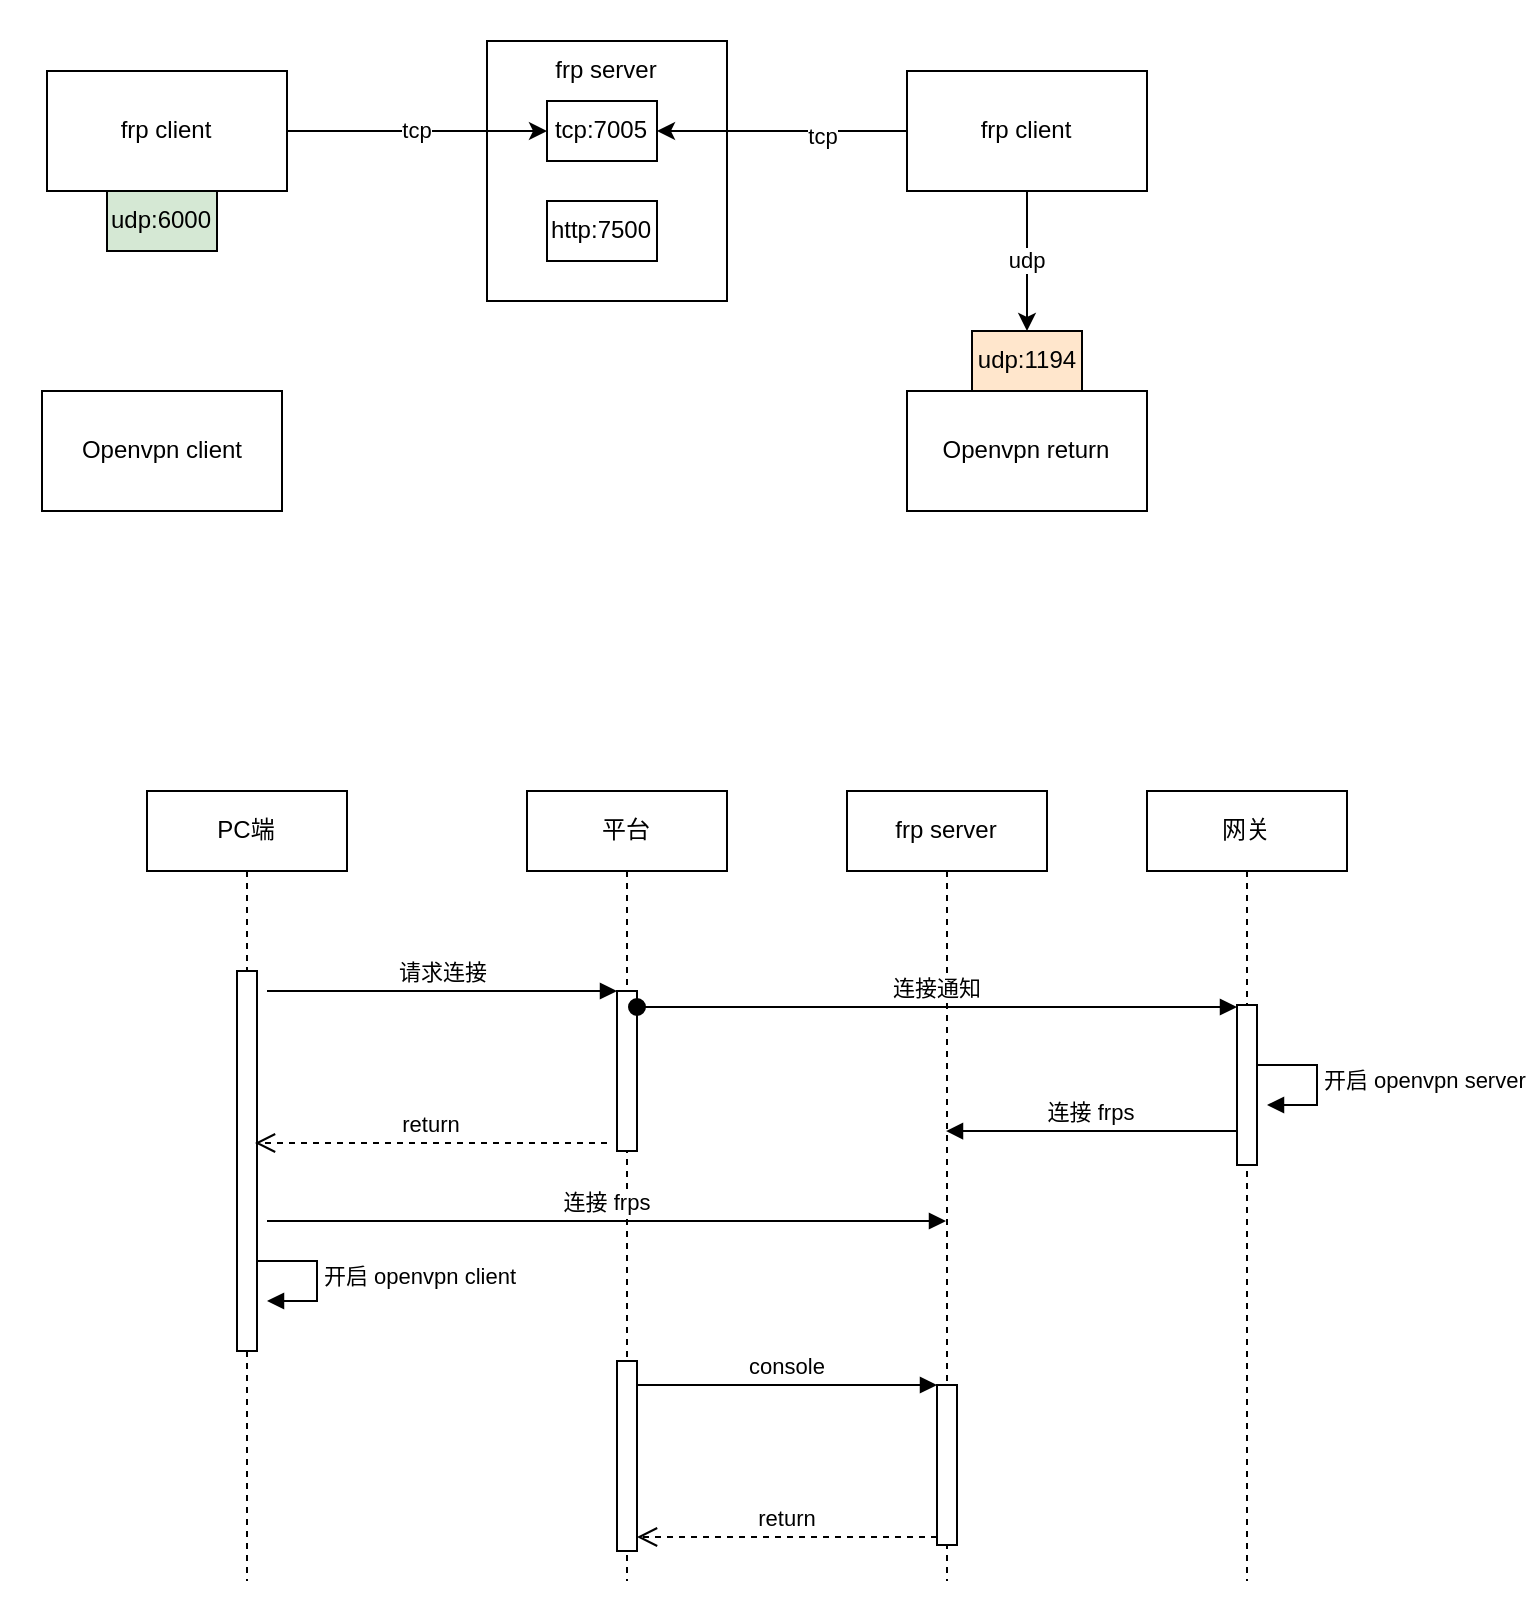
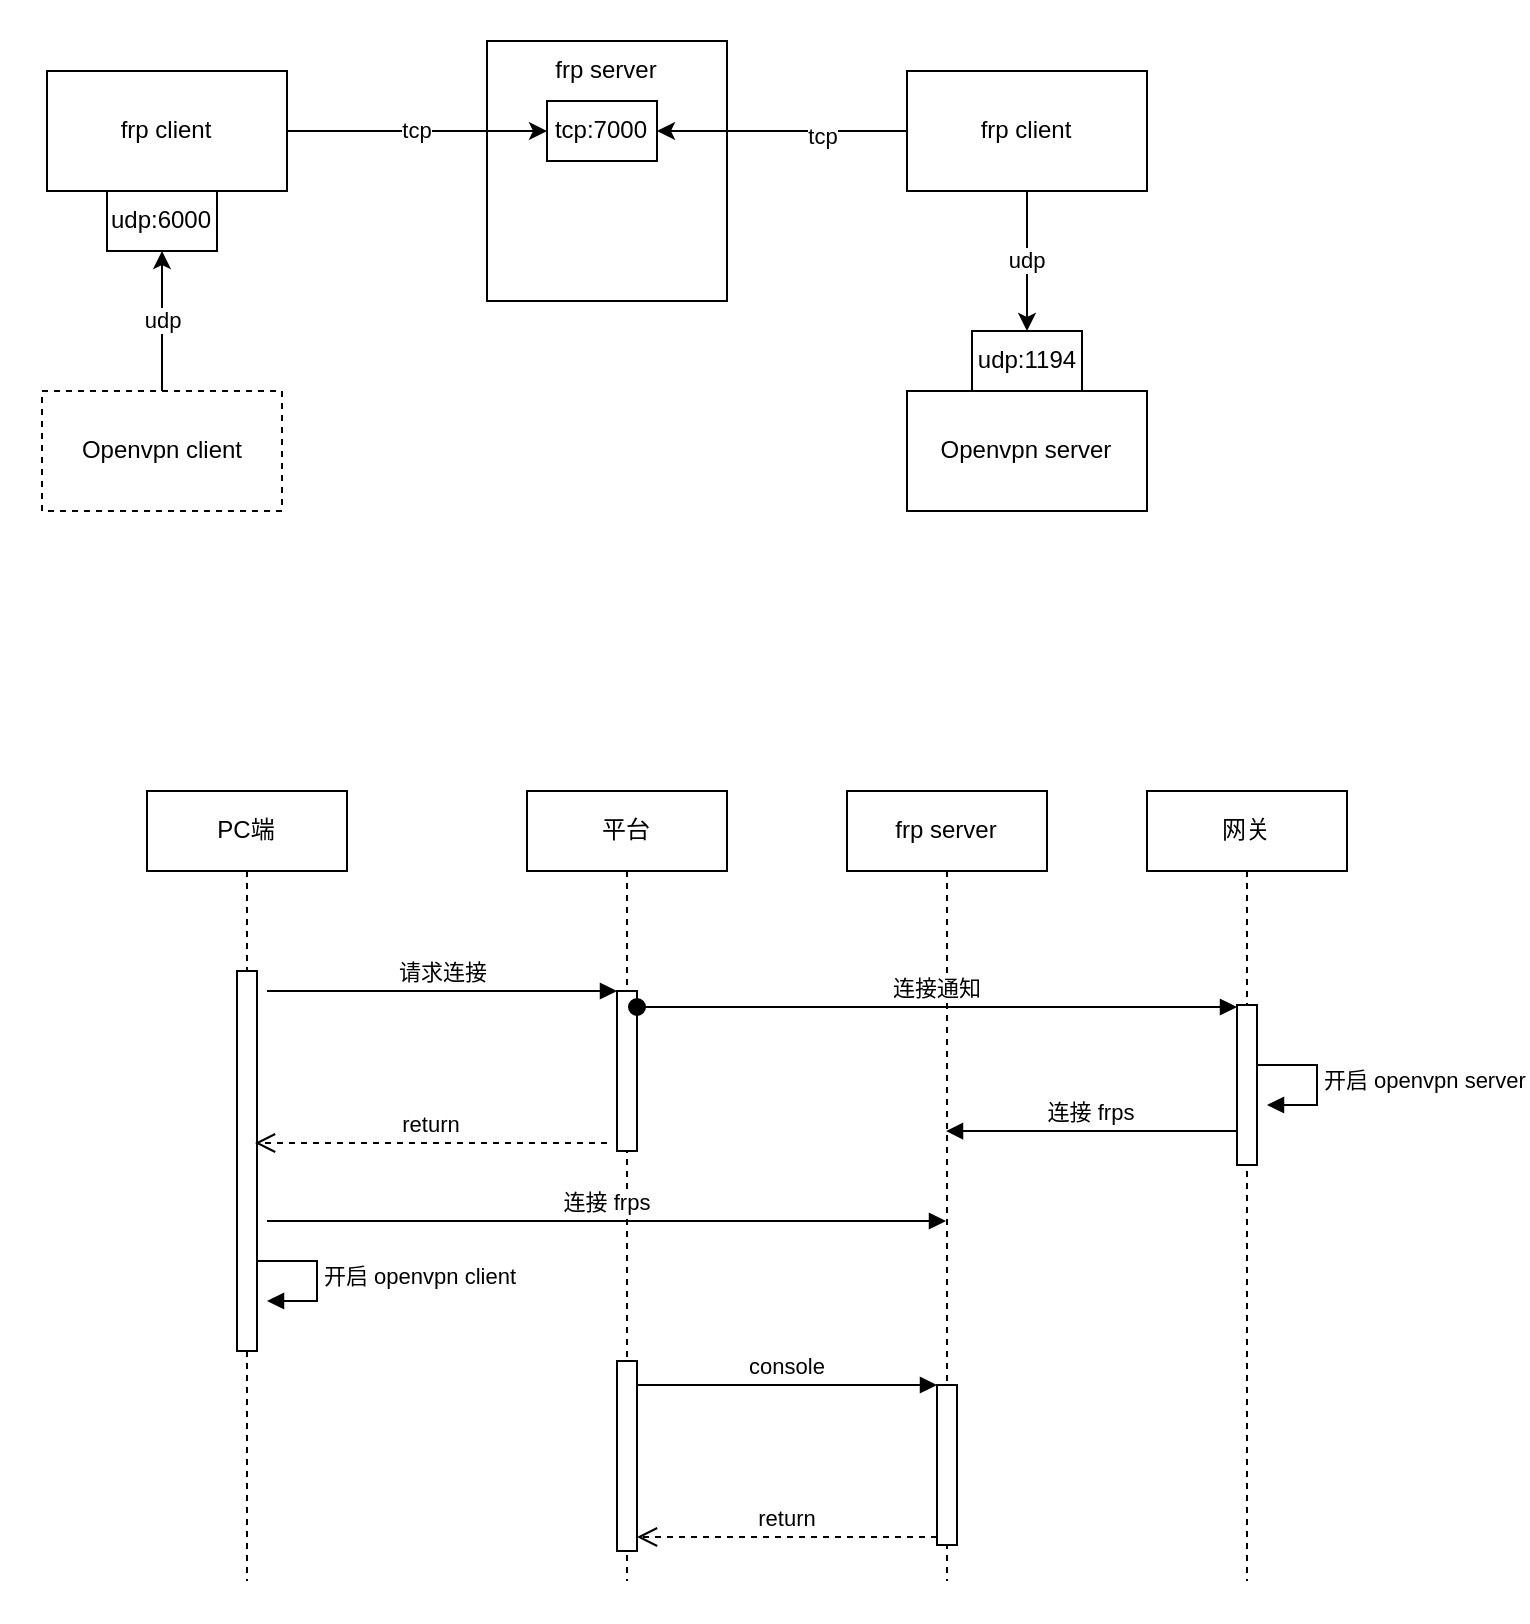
node "tcp:7005": label "tcp:7005" -> "tcp:7000"
node "udp:6000": fillcolor #d5e8d4 -> #ffffff
node "http:7500": removed
edge "Openvpn client" -> "udp:6000": added, label "udp"
node "udp:1194": fillcolor #ffe6cc -> #ffffff
node "Openvpn client": style solid -> dashed
node "Openvpn return": label "Openvpn return" -> "Openvpn server"
